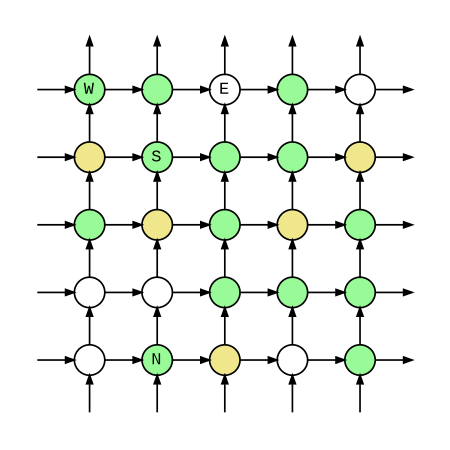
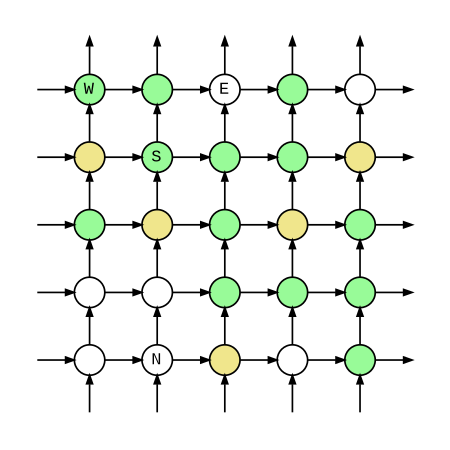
node "N": fillcolor palegreen -> white
